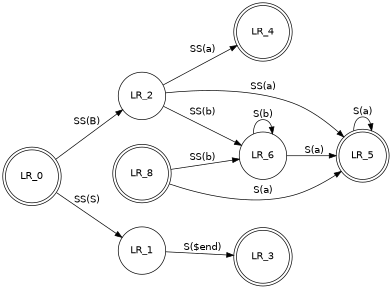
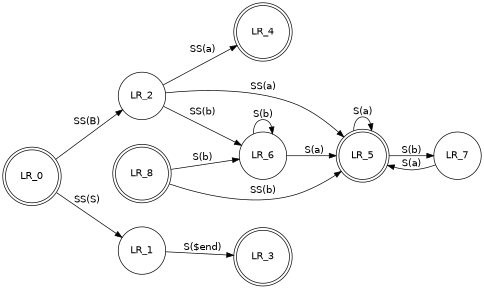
node "LR_7": added
edge "LR_8" -> "LR_6": label "SS(b)" -> "S(b)"
edge "LR_8" -> "LR_5": label "S(a)" -> "SS(b)"
